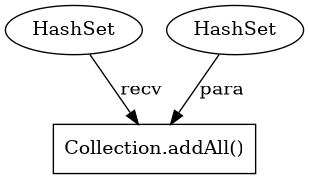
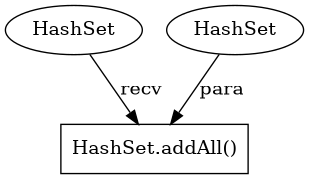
node "Collection.addAll()": label "Collection.addAll()" -> "HashSet.addAll()"
